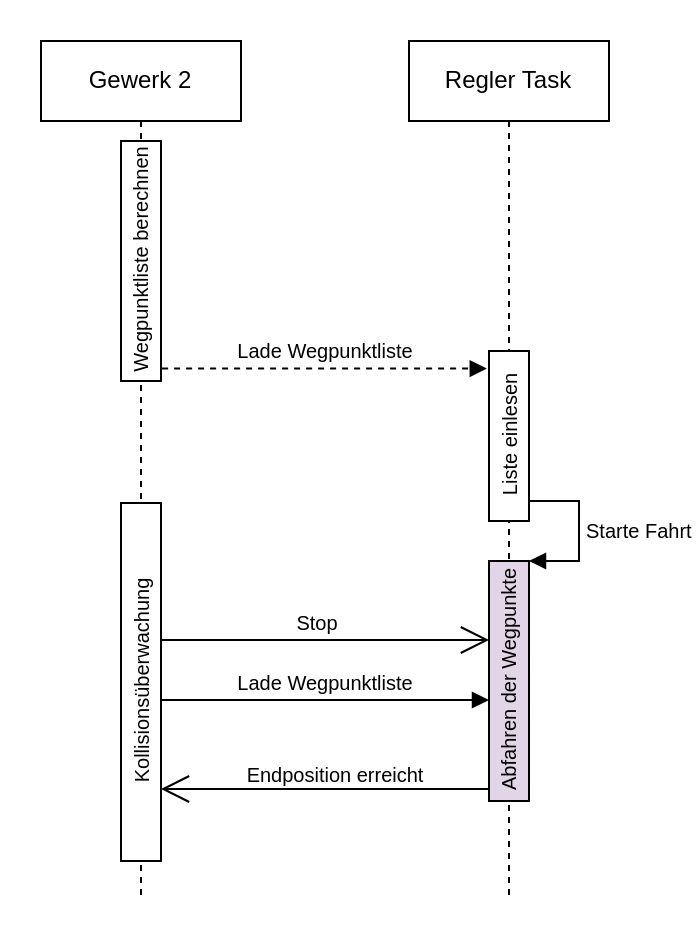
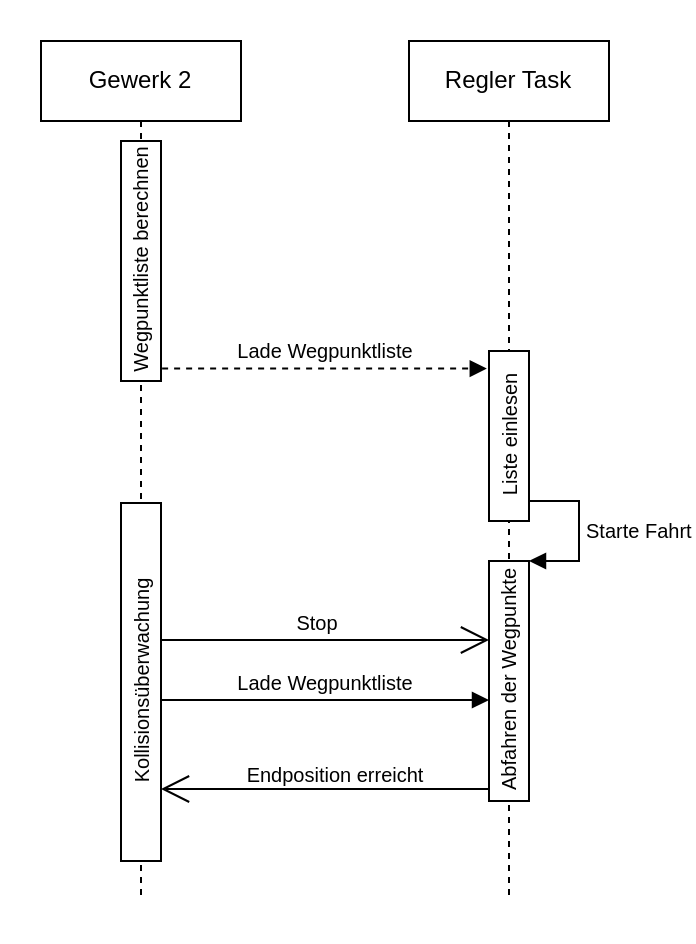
node "Abfahren der Wegpunkte": fillcolor #e1d5e7 -> #ffffff
